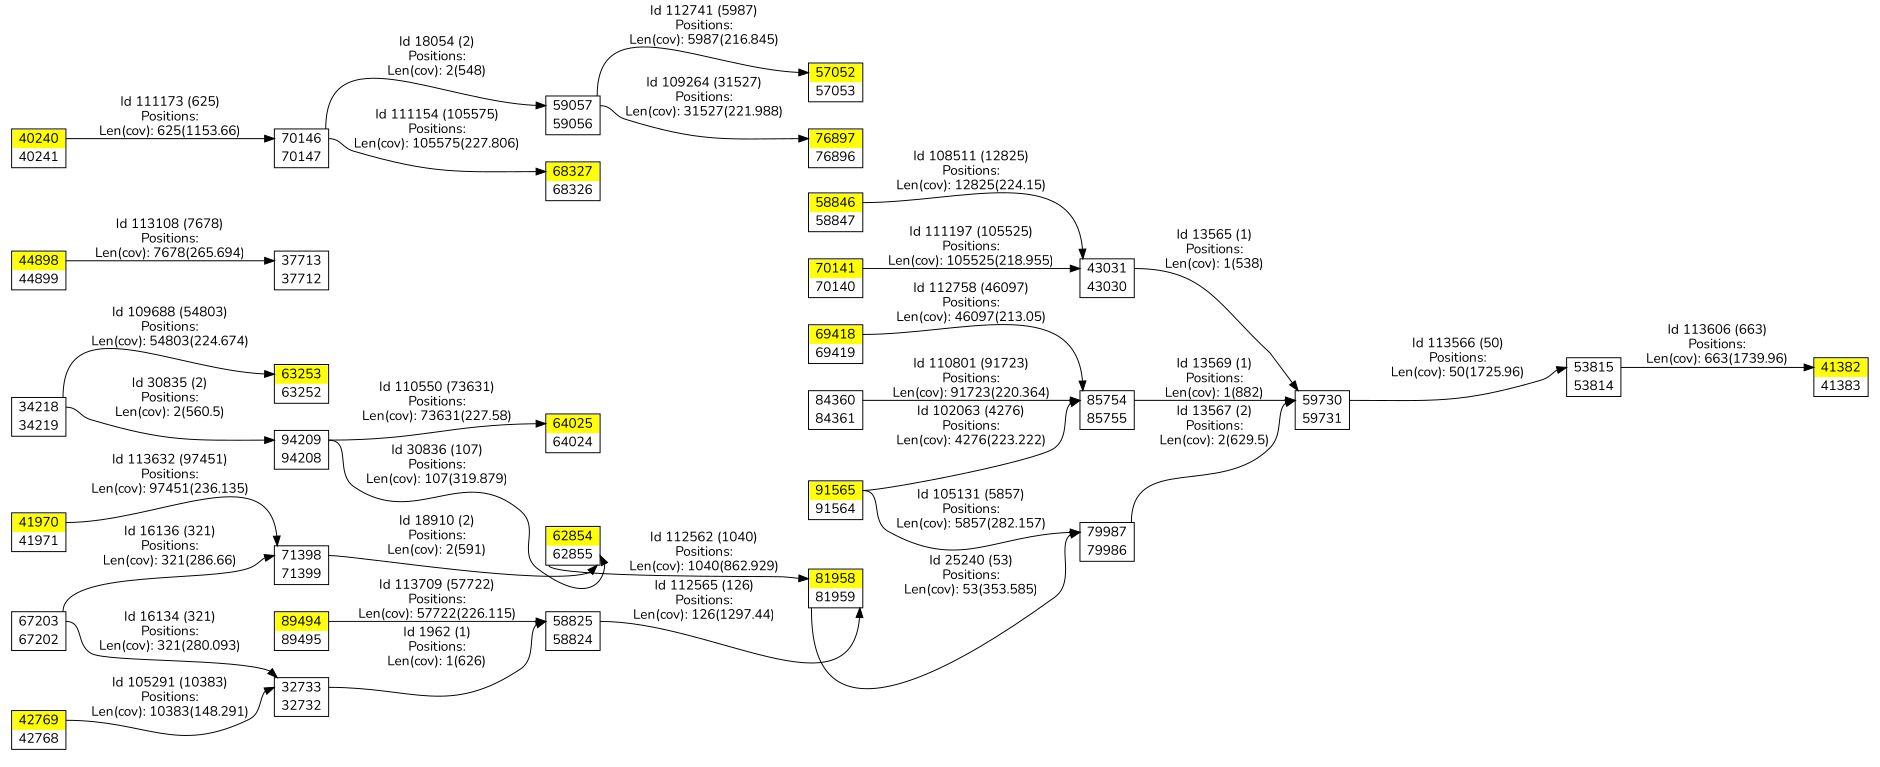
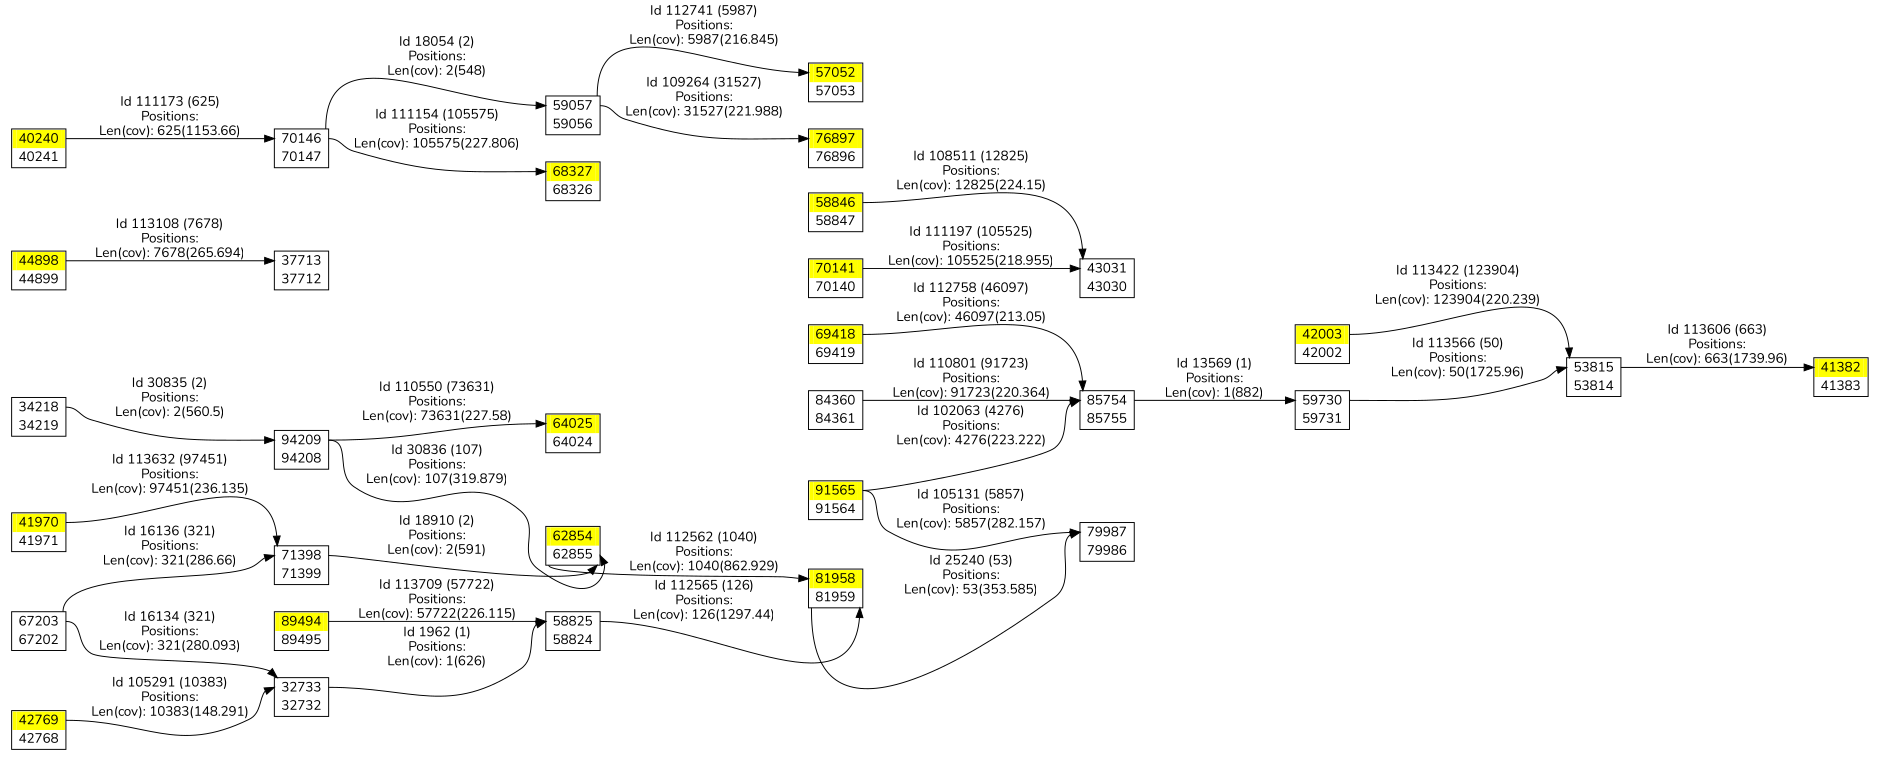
edge "43031" -> "59730": removed, label "Id 13565 (1) Positions: Len(cov): 1(538)"
node "42003": added
node "63253": removed
edge "79987" -> "59730": removed, label "Id 13567 (2) Positions: Len(cov): 2(629.5)"
